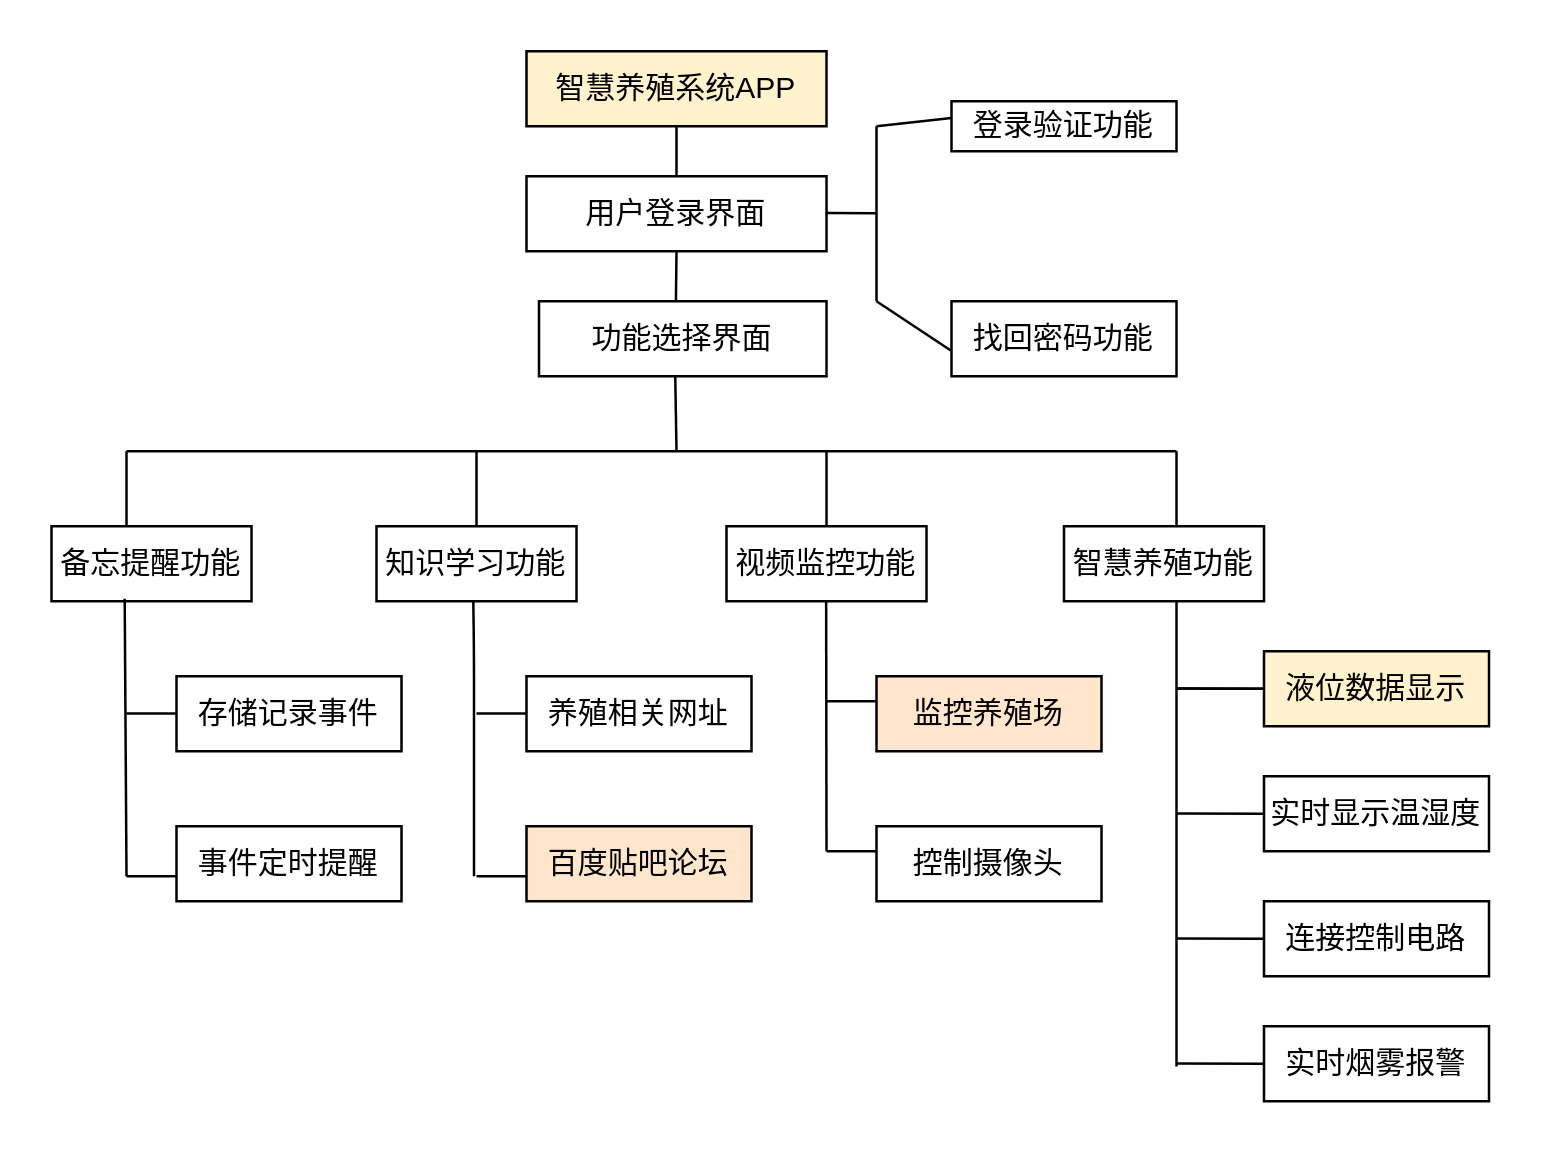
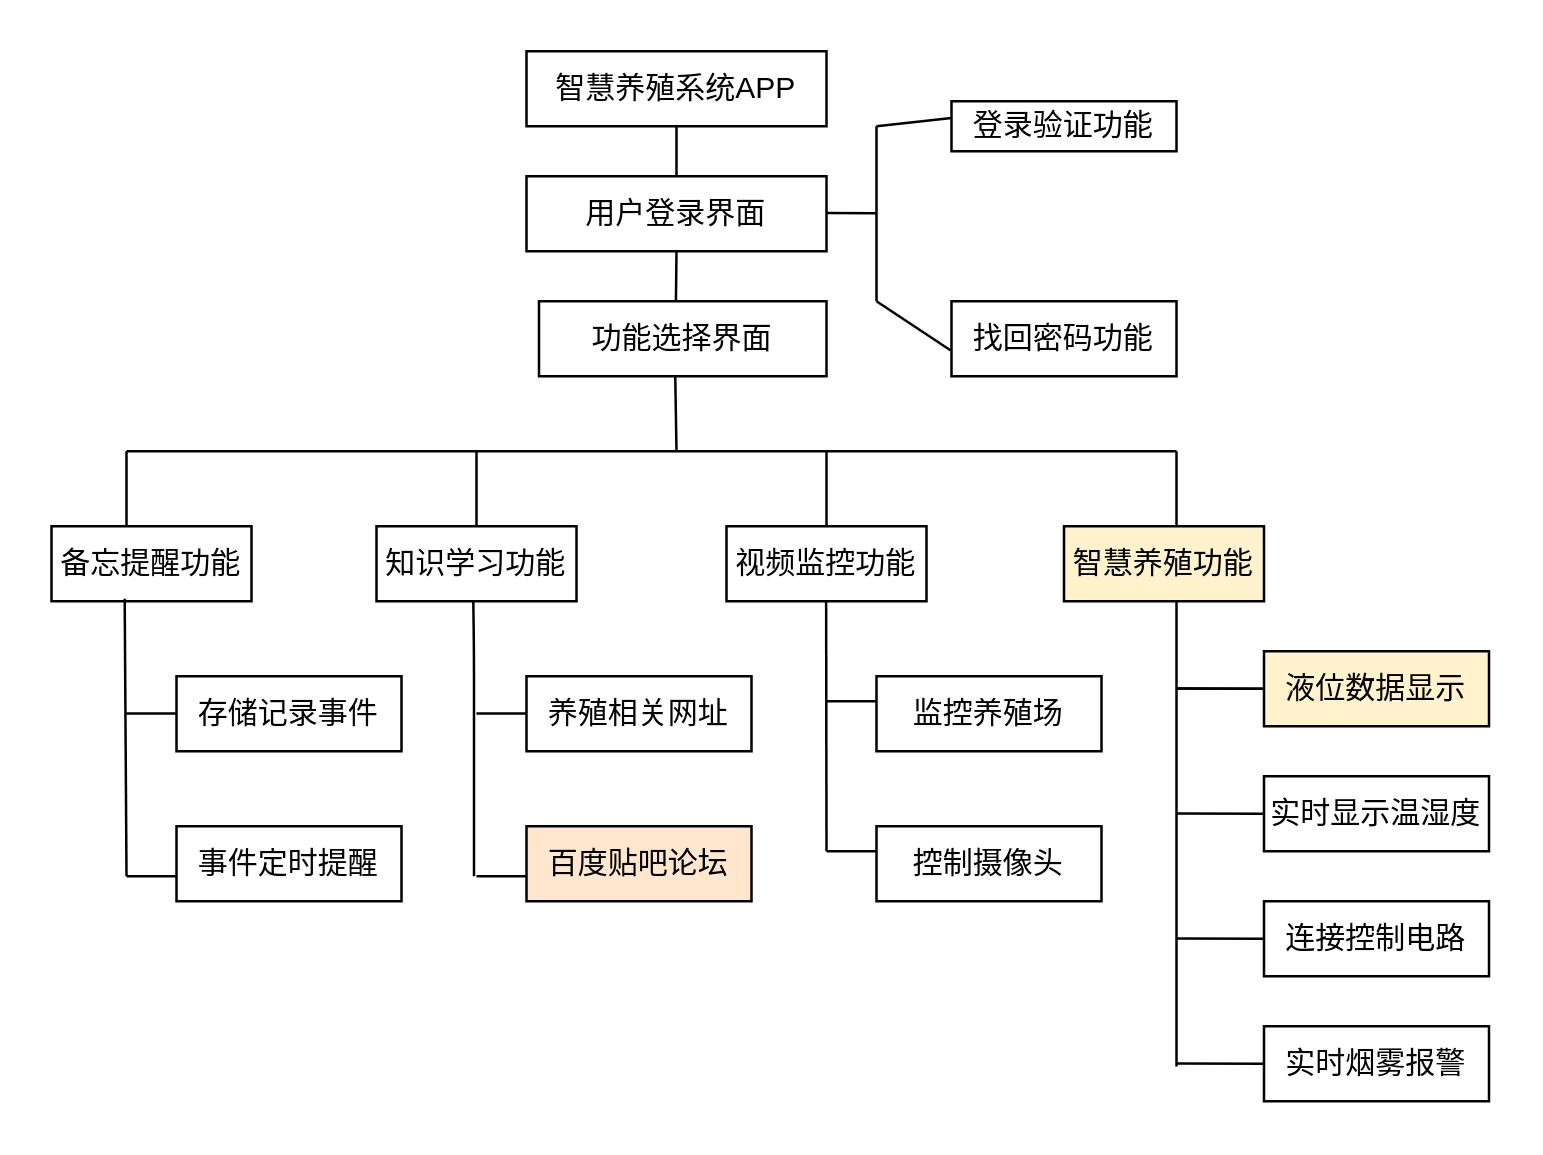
node "智慧养殖系统APP": fillcolor #fff2cc -> #ffffff
node "智慧养殖功能": fillcolor #ffffff -> #fff2cc
node "监控养殖场": fillcolor #ffe6cc -> #ffffff
